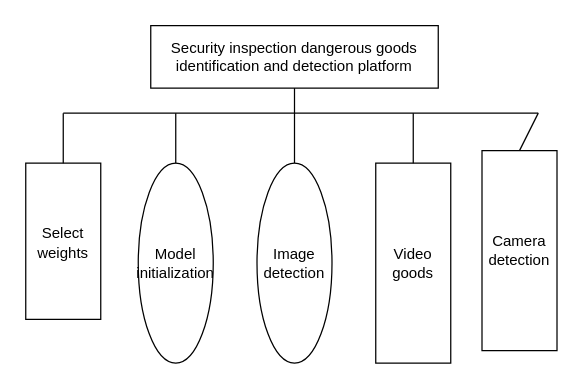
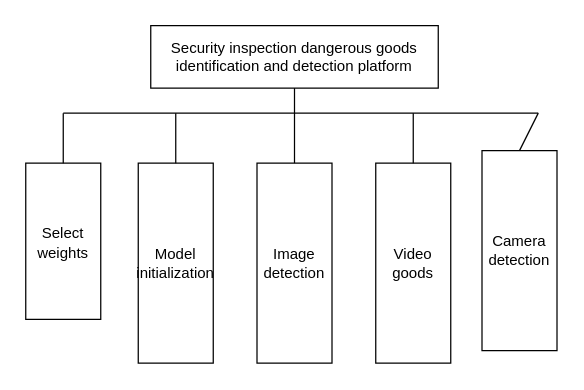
node "Model initialization": shape ellipse -> rectangle
node "Image detection": shape ellipse -> rectangle
